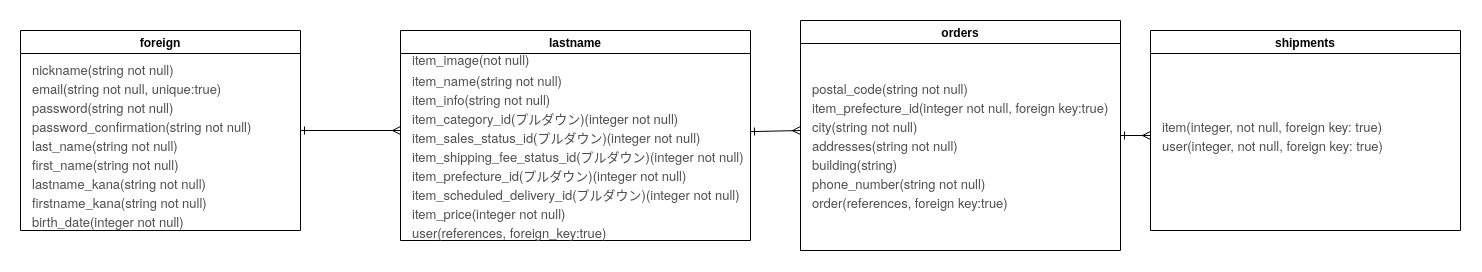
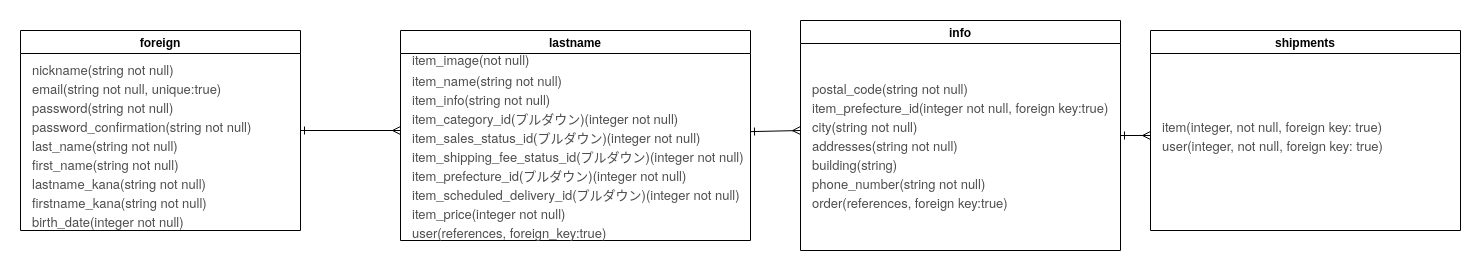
node "orders": label "orders" -> "info"
